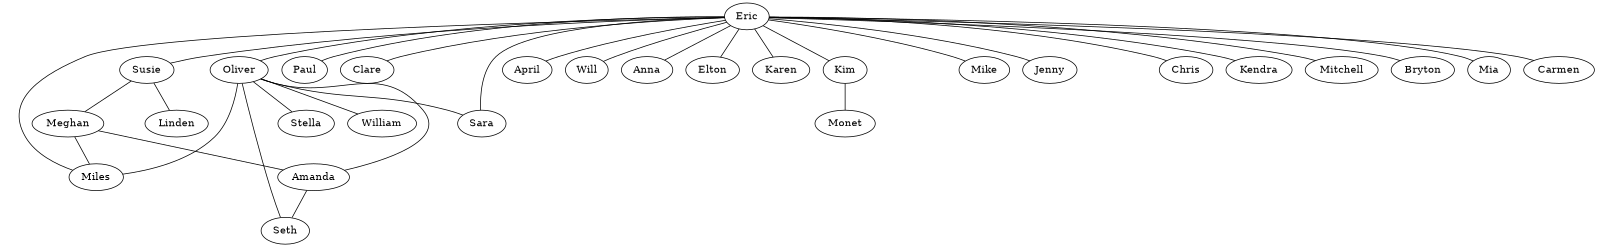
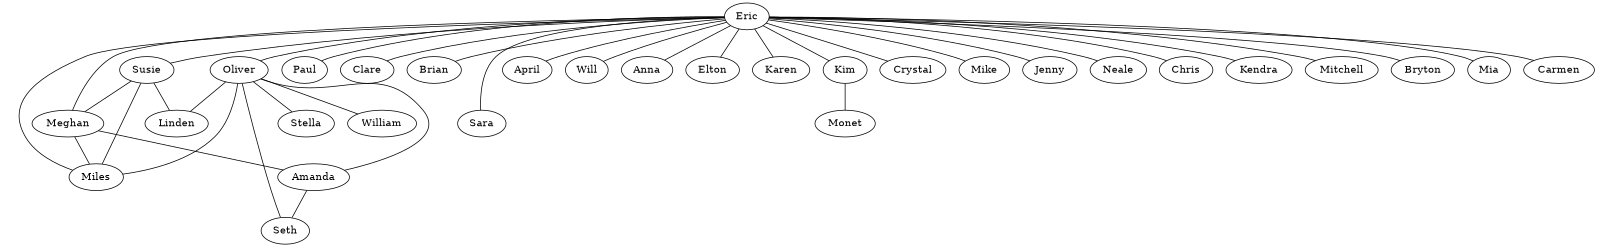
edge "Eric" -- "Meghan": added
node "Brian": added
node "Crystal": added
node "Neale": added
edge "Oliver" -- "Sara": now "Oliver" -- "Linden"
edge "Susie" -- "Miles": added
